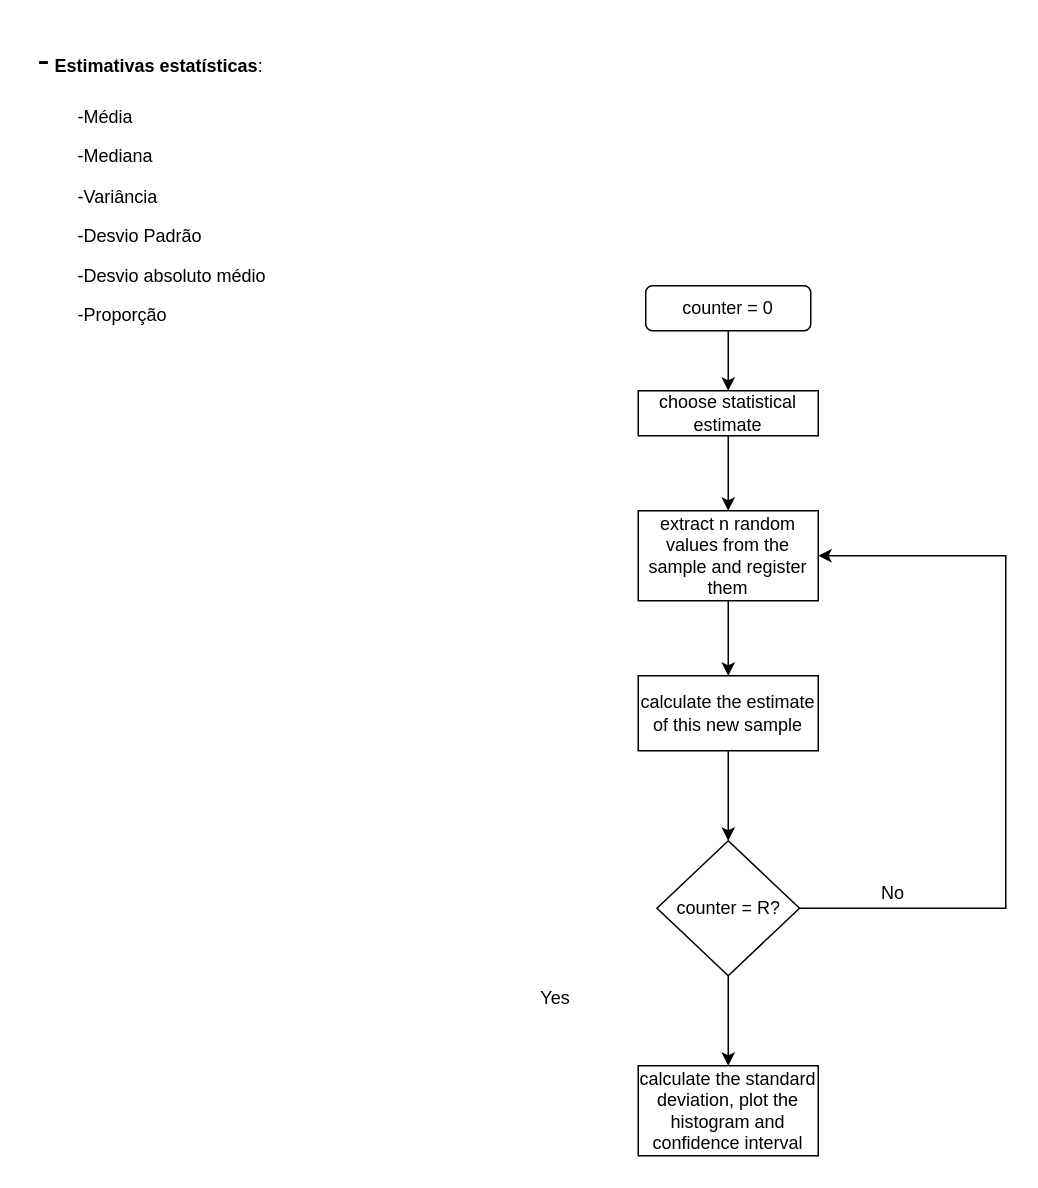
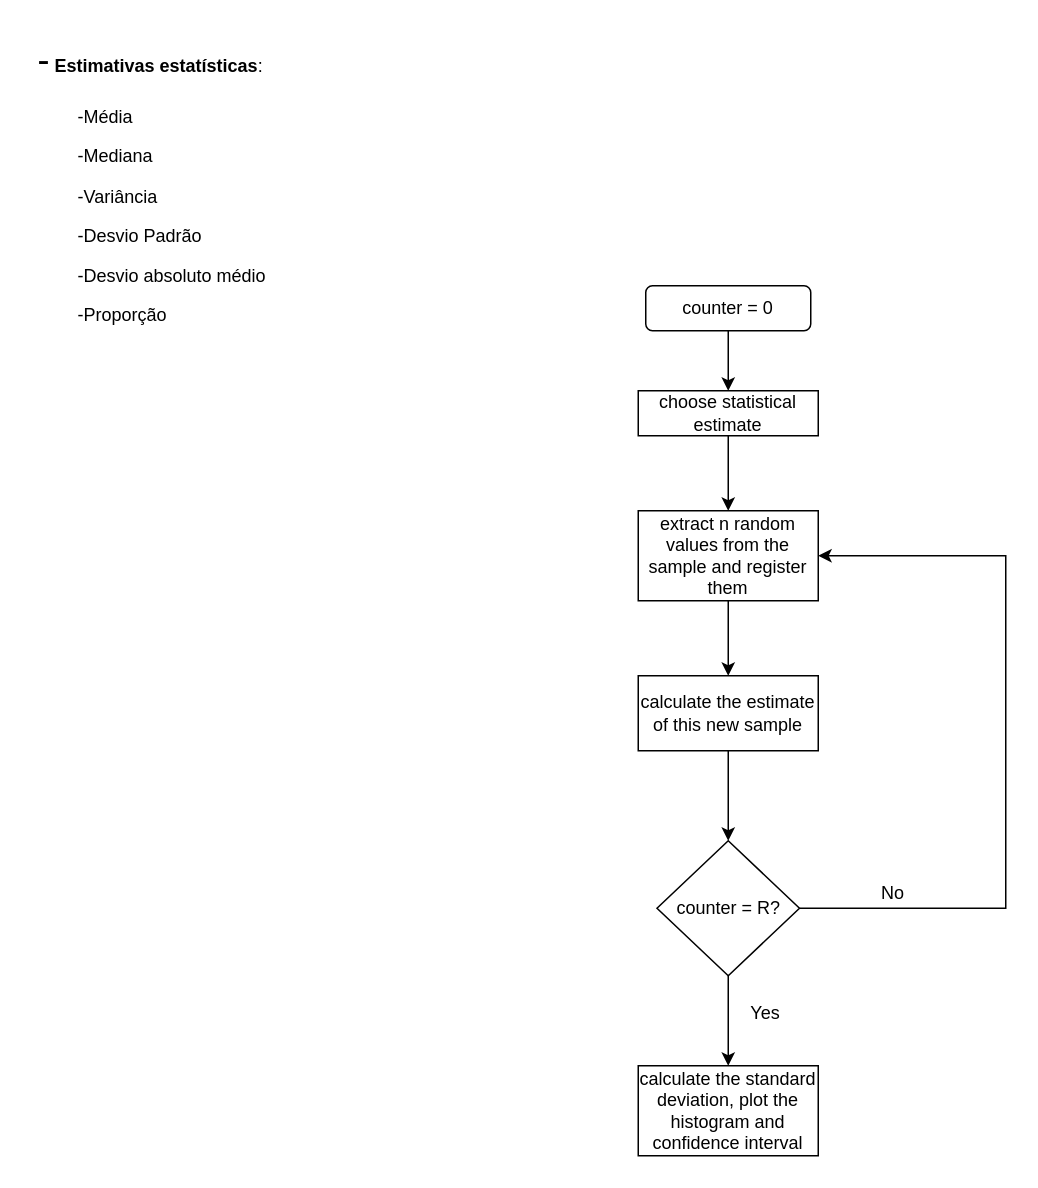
node "Yes": moved (556, 998) -> (766, 1013)
